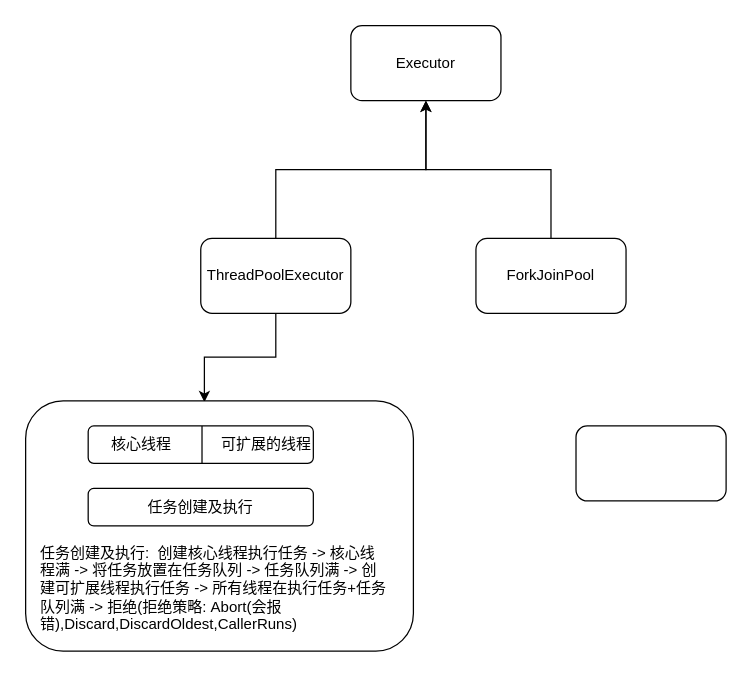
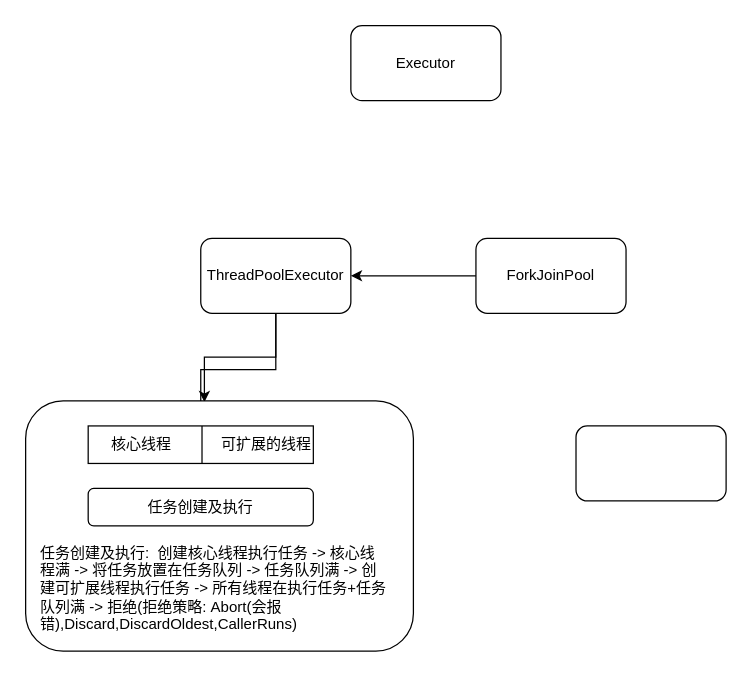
edge "ThreadPoolExecutor" -> "Executor": now "ThreadPoolExecutor" -> "核心线程 可扩展的线程"
edge "ForkJoinPool" -> "Executor": now "ForkJoinPool" -> "ThreadPoolExecutor"
node "核心线程 可扩展的线程": shape rounded rectangle -> rectangle
